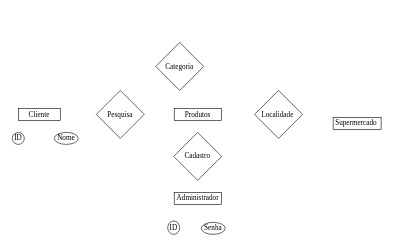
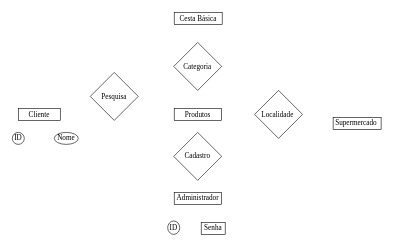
node "Cesta Básica": added
node "Categoria": moved (180, 66) -> (198, 66)
node "Pesquisa": moved (120, 114) -> (114, 96)
node "Senha": shape ellipse -> rectangle
